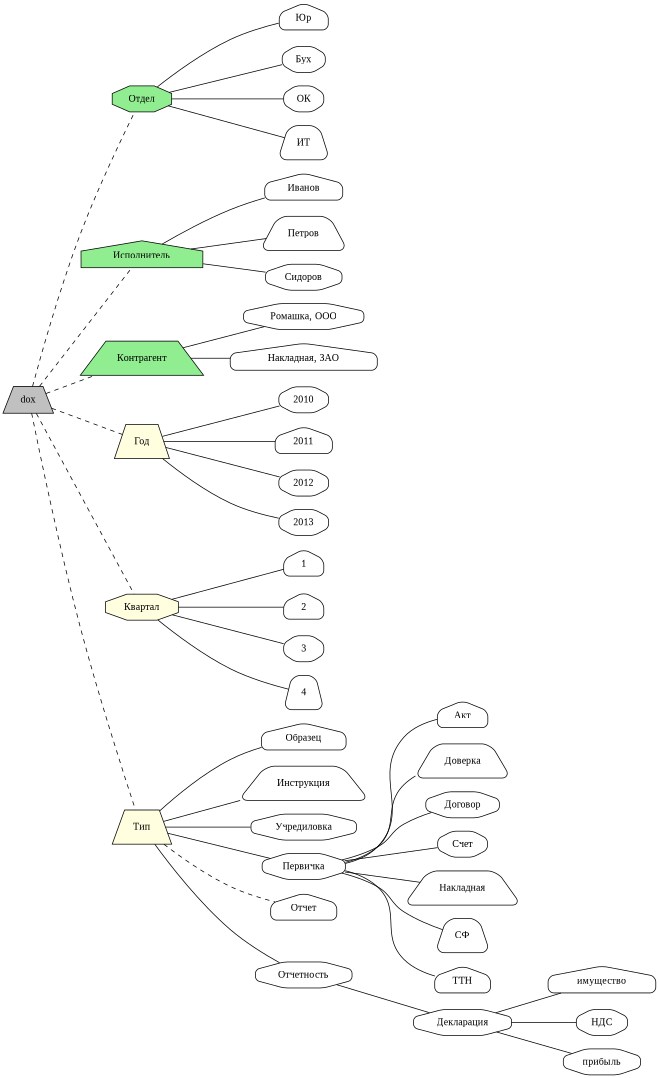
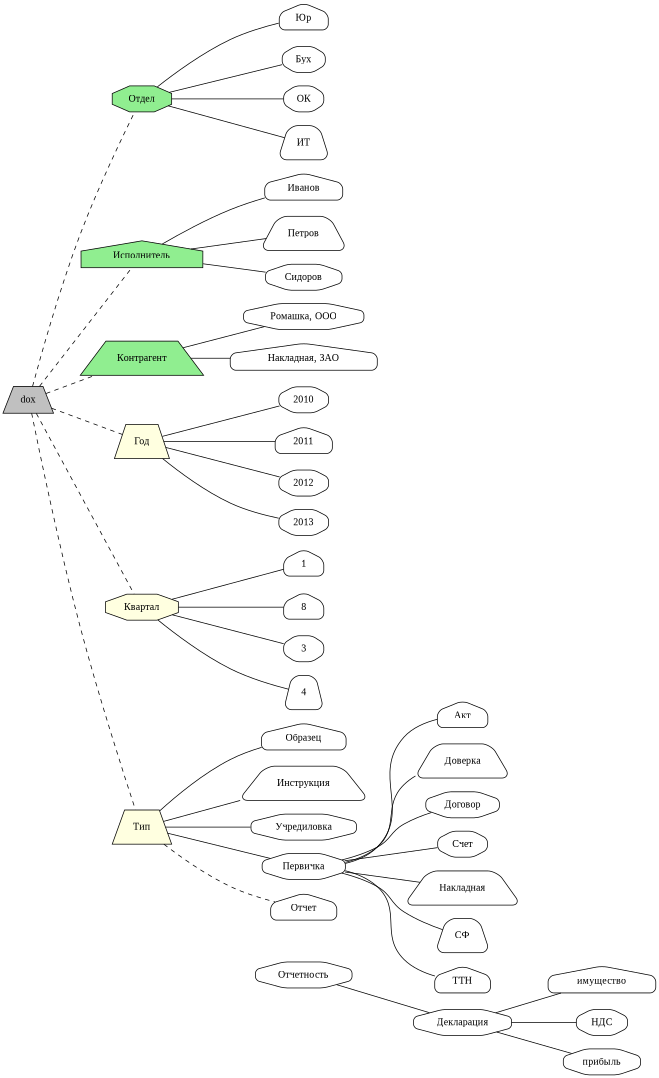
node "2": label "2" -> "8"
edge "Тип" -- "Отчетность": removed
